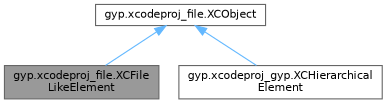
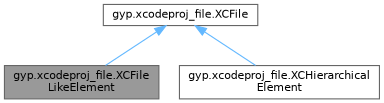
node "gyp.xcodeproj_file.XCObject": label "gyp.xcodeproj_file.XCObject" -> "gyp.xcodeproj_file.XCFile"
node "gyp.xcodeproj_gyp.XCHierarchical Element": label "gyp.xcodeproj_gyp.XCHierarchical Element" -> "gyp.xcodeproj_file.XCHierarchical Element"
